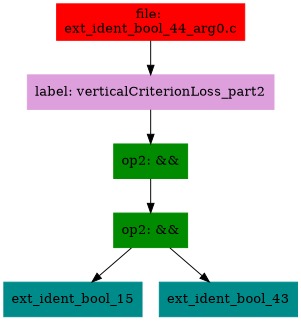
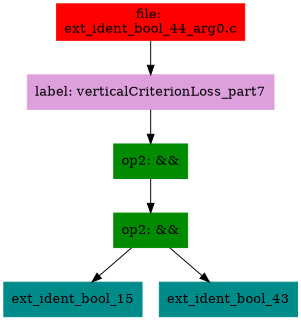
node "label: verticalCriterionLoss_part2": label "label: verticalCriterionLoss_part2" -> "label: verticalCriterionLoss_part7"
